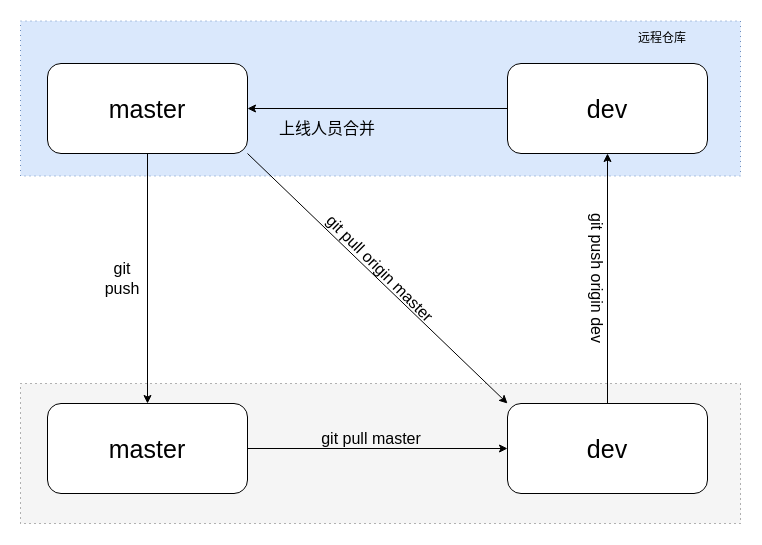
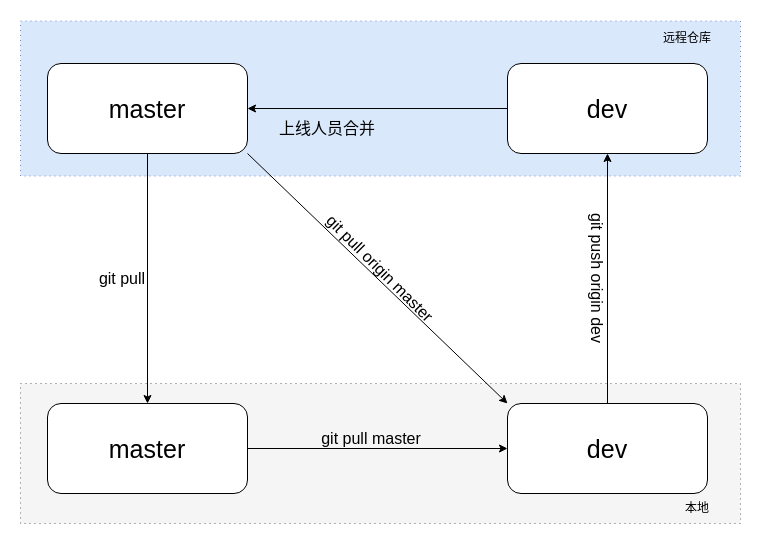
node "远程仓库": moved (663, 39) -> (688, 39)
node "git push": label "git push" -> "git pull"
node "本地": added
